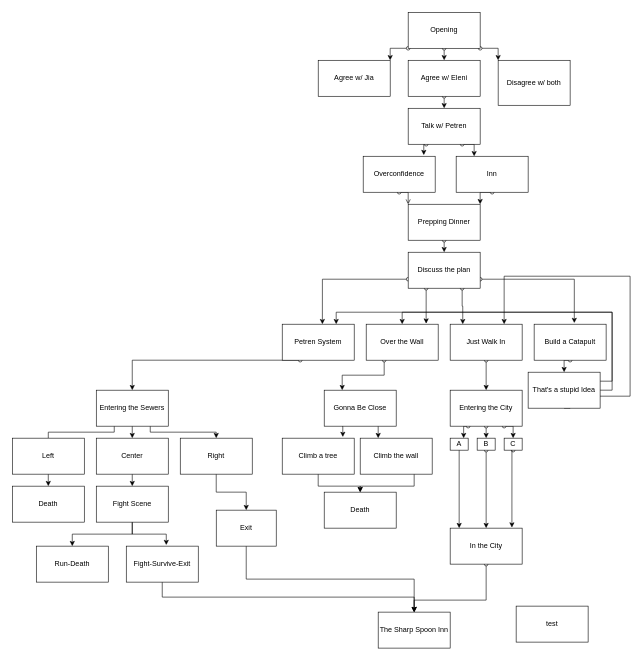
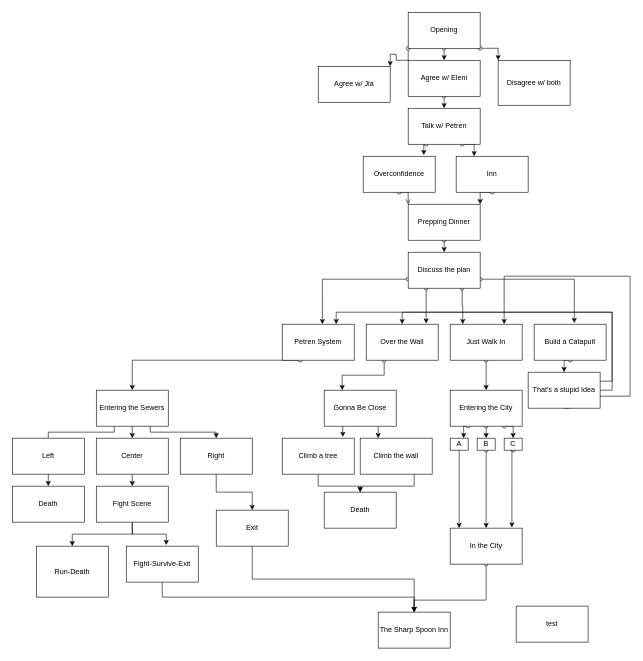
node "Agree w/ Jia": moved (354, 78) -> (354, 84)
node "Exit": size 60x36 -> 72x36
node "Run-Death": size 72x36 -> 72x51
